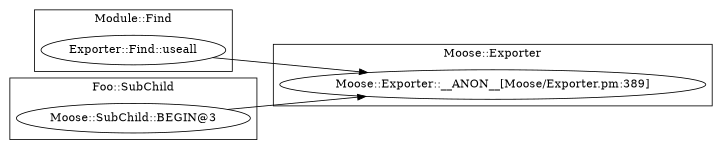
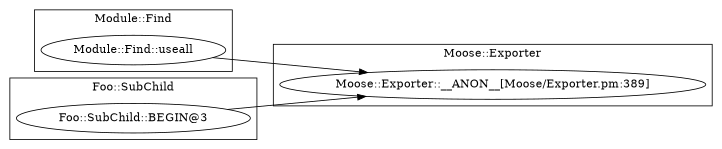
node "Exporter::Find::useall": label "Exporter::Find::useall" -> "Module::Find::useall"
node "Moose::SubChild::BEGIN@3": label "Moose::SubChild::BEGIN@3" -> "Foo::SubChild::BEGIN@3"
